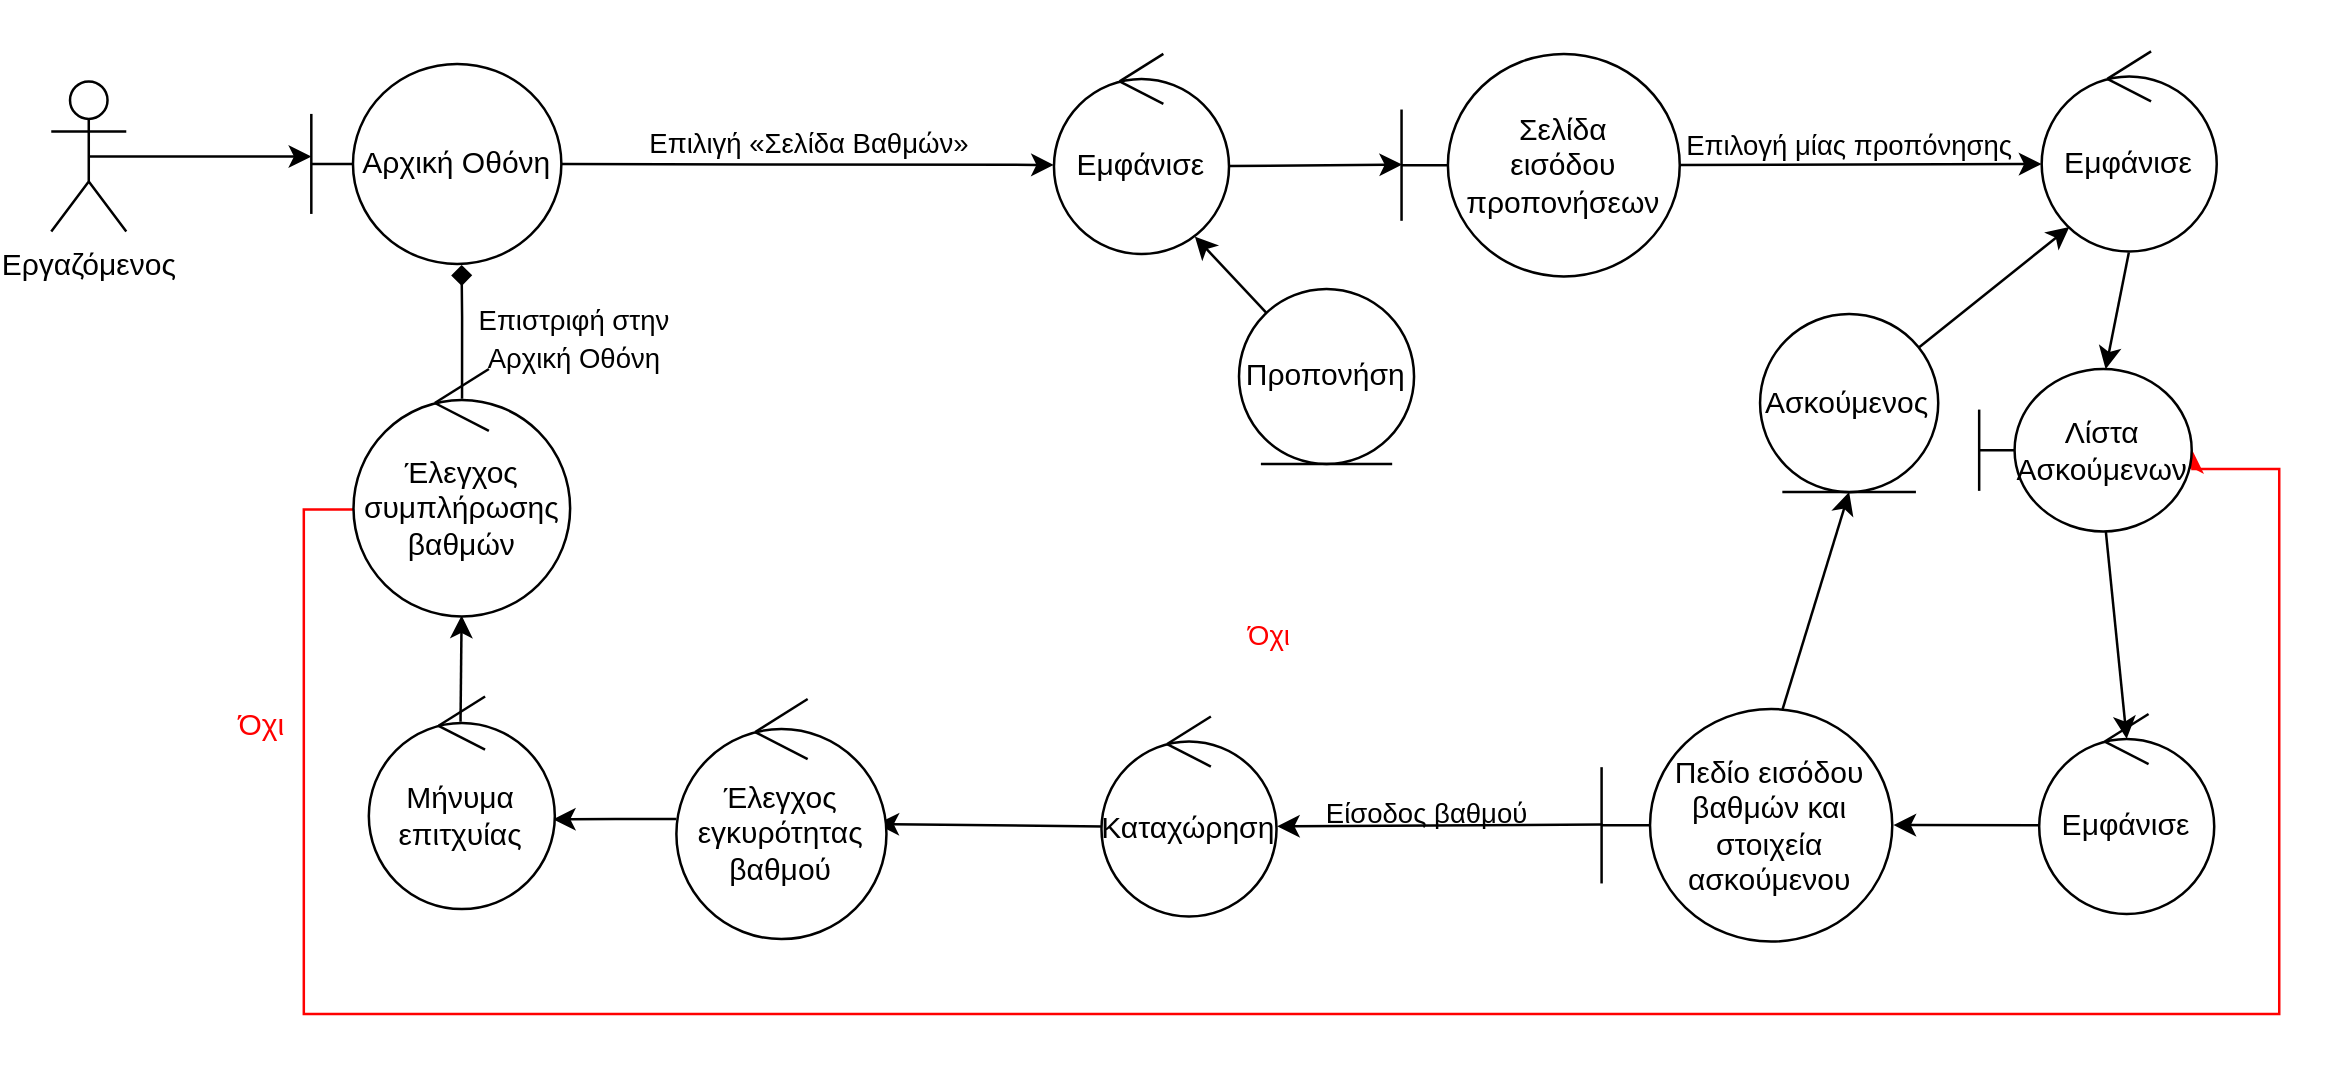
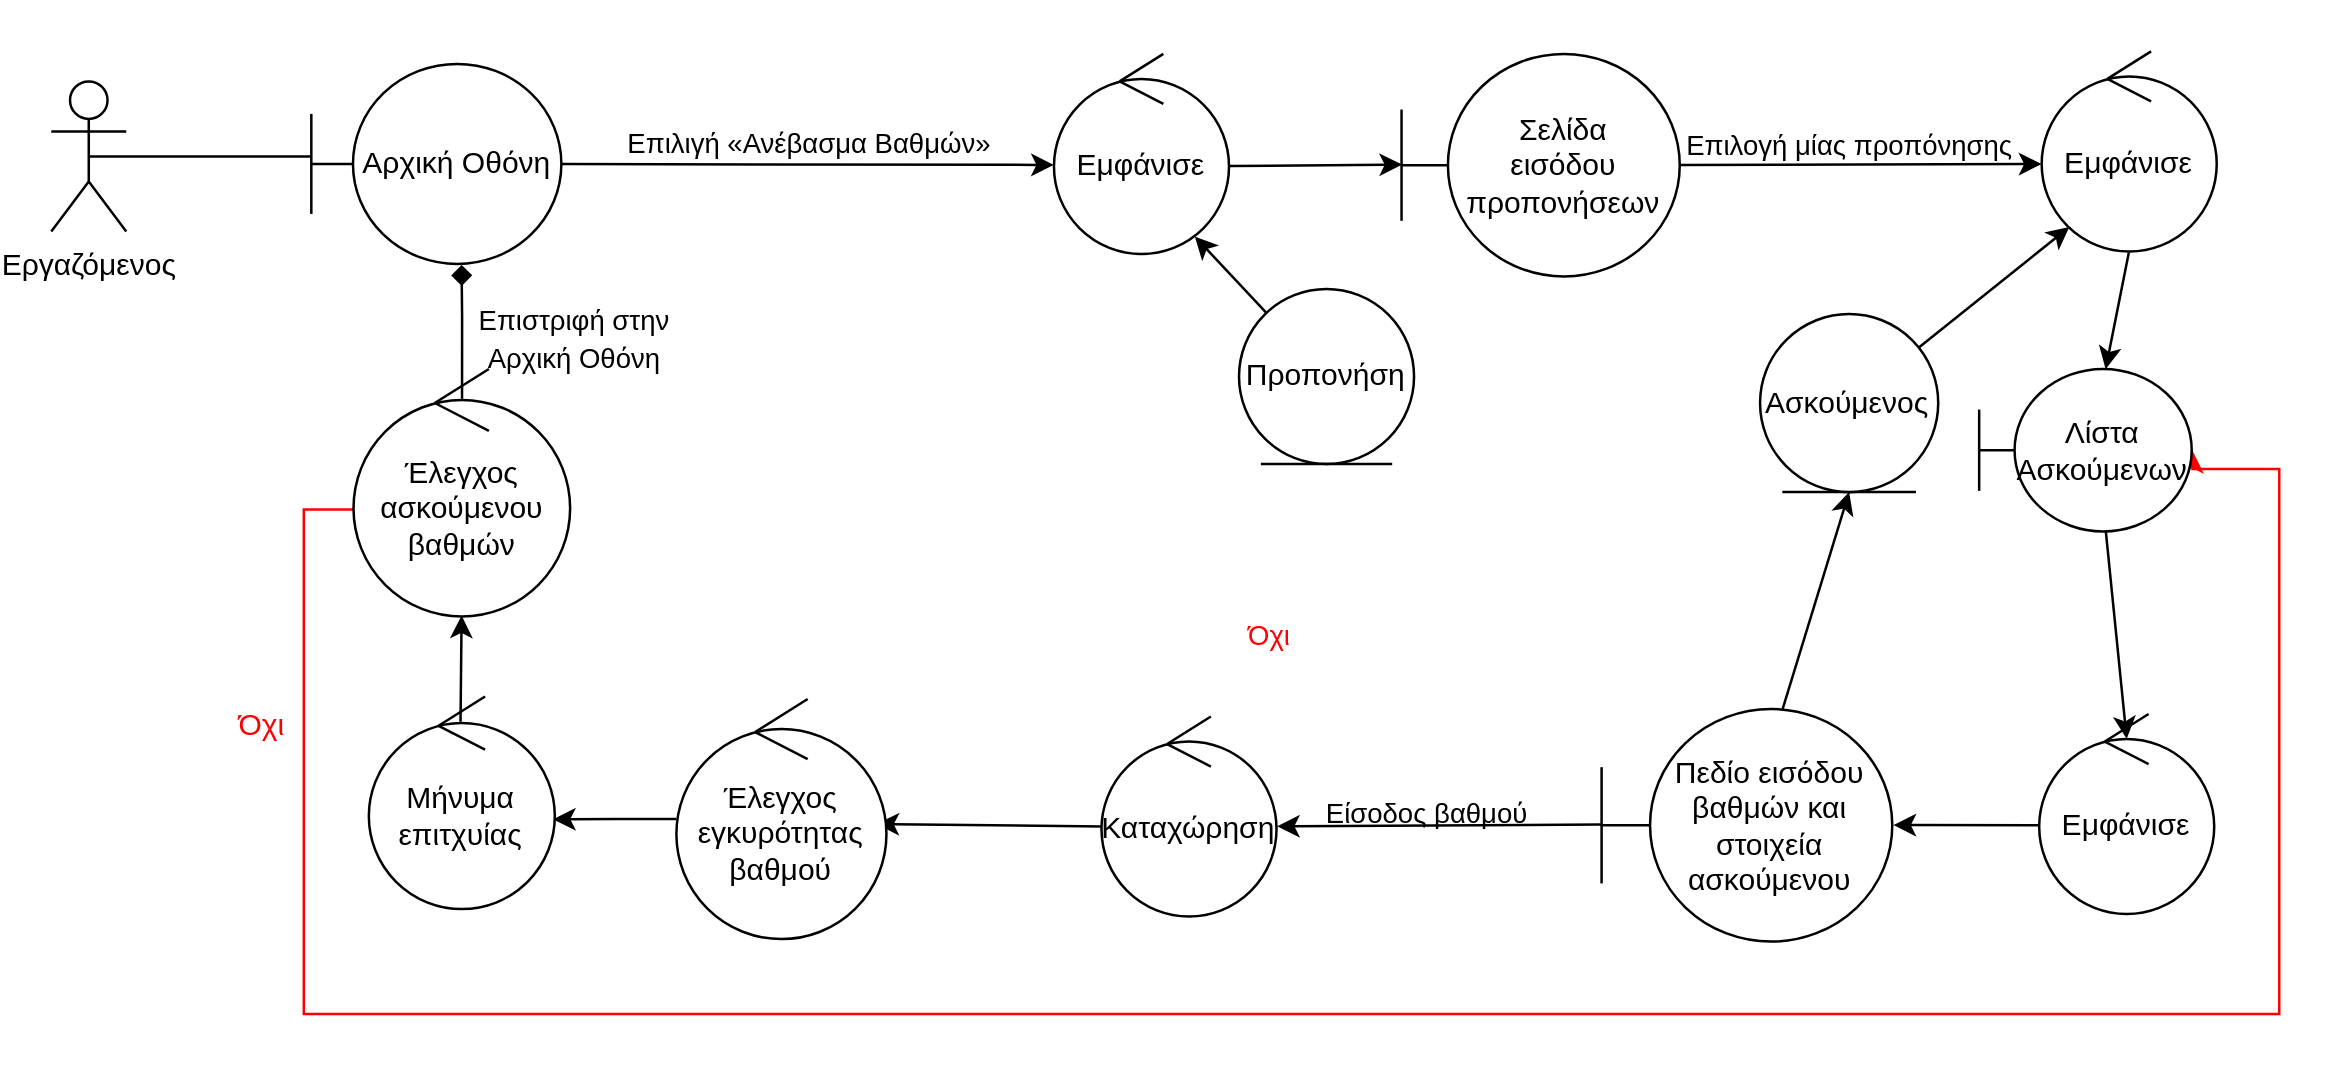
node "Επιλιγή «Σελίδα Βαθμών»": label "Επιλιγή «Σελίδα Βαθμών»" -> "Επιλιγή «Ανέβασμα Βαθμών»"
edge "Εργαζόμενος" -> "Αρχική Οθόνη": arrowhead classic -> none
node "Έλεγχος συμπλήρωσης βαθμών": label "Έλεγχος συμπλήρωσης βαθμών" -> "Έλεγχος ασκούμενου βαθμών"
